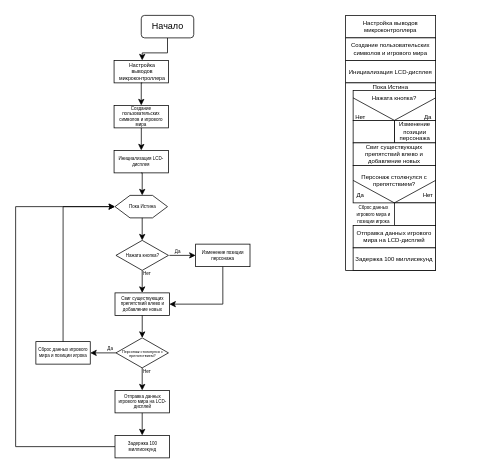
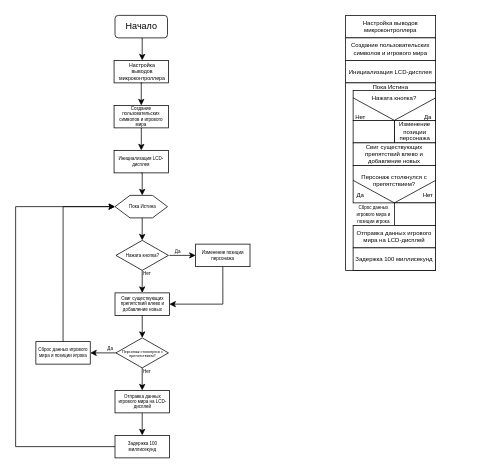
node "Начало": moved (167, 27) -> (141, 27)
